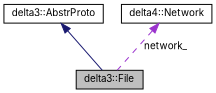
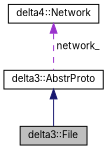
edge "delta3::File" -> "delta4::Network": now "delta3::AbstrProto" -> "delta4::Network"
